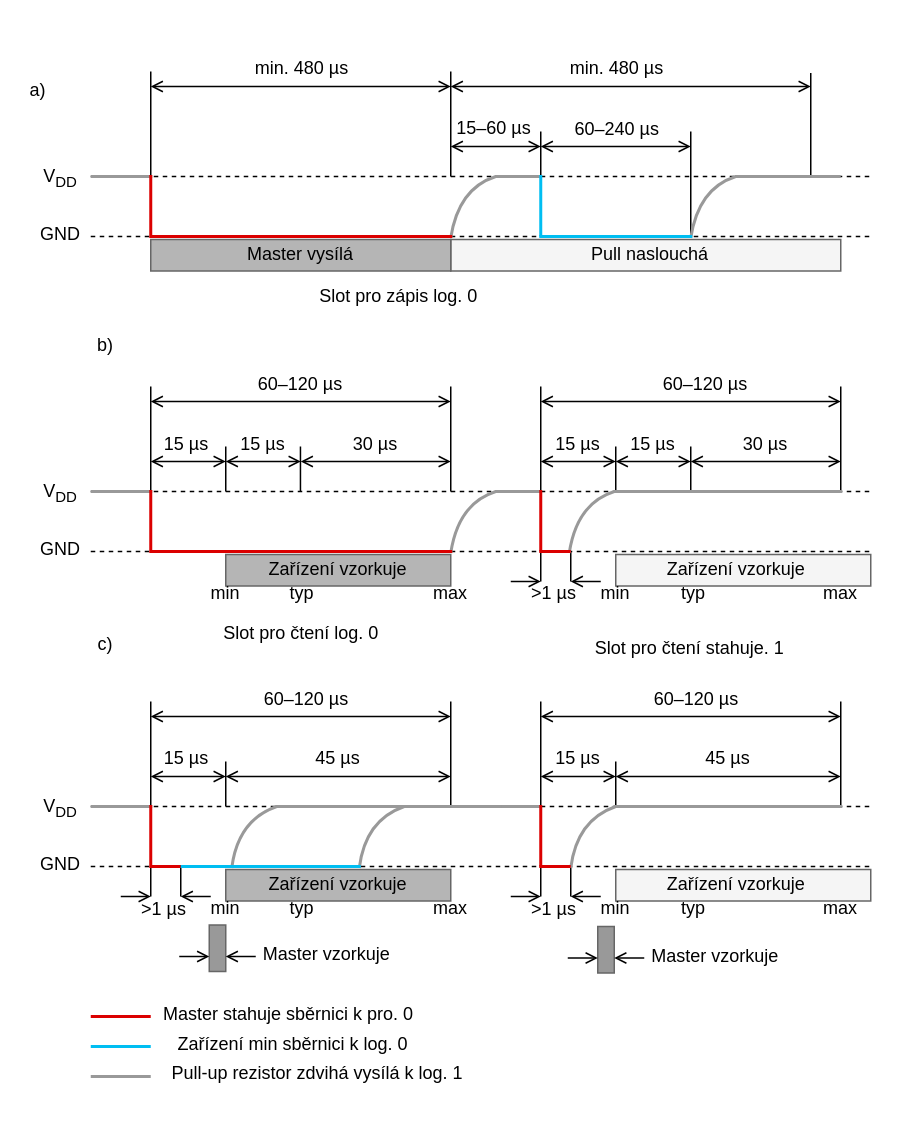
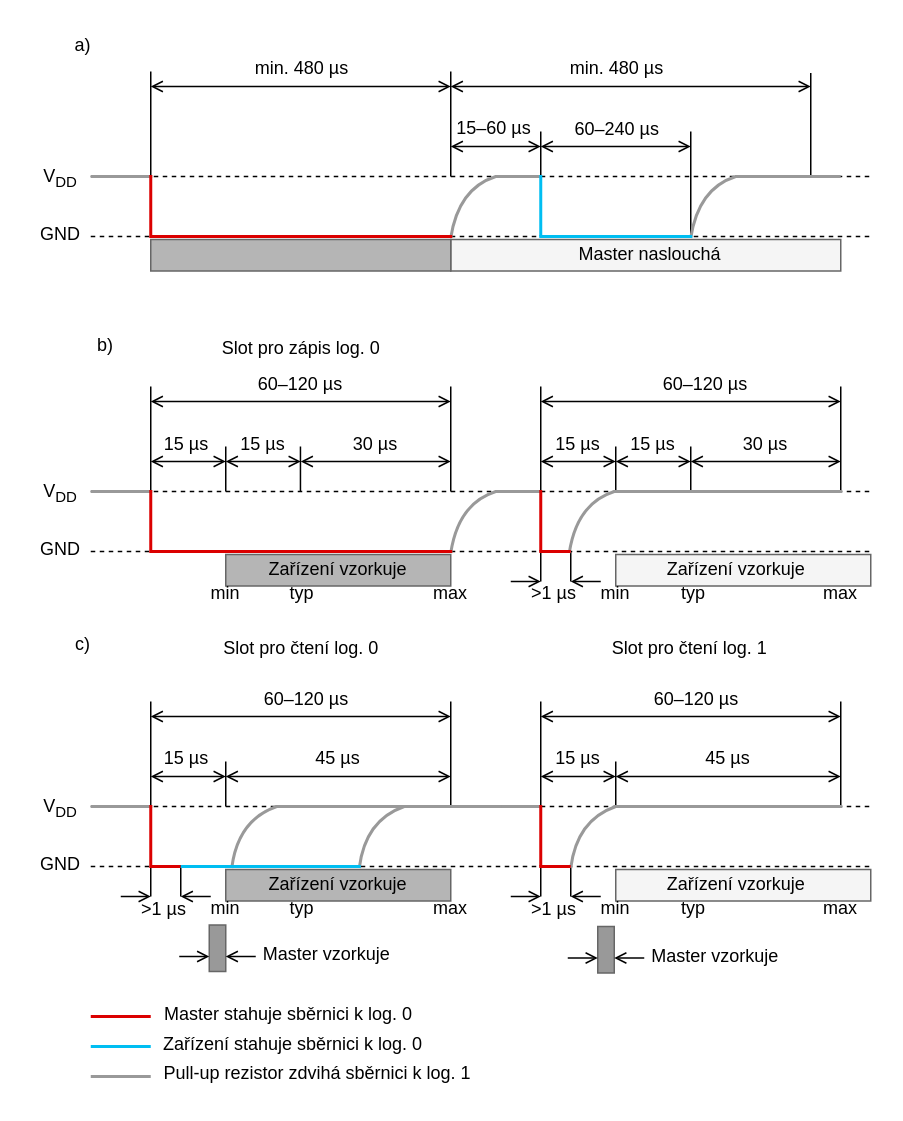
node "a)": moved (38, 91) -> (83, 46)
node "Master vysílá": removed
node "Pull naslouchá": label "Pull naslouchá" -> "Master naslouchá"
node "Slot pro zápis log. 0": moved (398, 296) -> (300, 349)
node "Slot pro čtení log. 0": moved (301, 634) -> (301, 649)
node "c)": moved (106, 644) -> (83, 644)
node "Slot pro čtení stahuje. 1": label "Slot pro čtení stahuje. 1" -> "Slot pro čtení log. 1"
node "Master stahuje sběrnici k pro. 0": label "Master stahuje sběrnici k pro. 0" -> "Master stahuje sběrnici k log. 0"
node "Zařízení min sběrnici k log. 0": label "Zařízení min sběrnici k log. 0" -> "Zařízení stahuje sběrnici k log. 0"
node "Pull-up rezistor zdvihá vysílá k log. 1": label "Pull-up rezistor zdvihá vysílá k log. 1" -> "Pull-up rezistor zdvihá sběrnici k log. 1"
